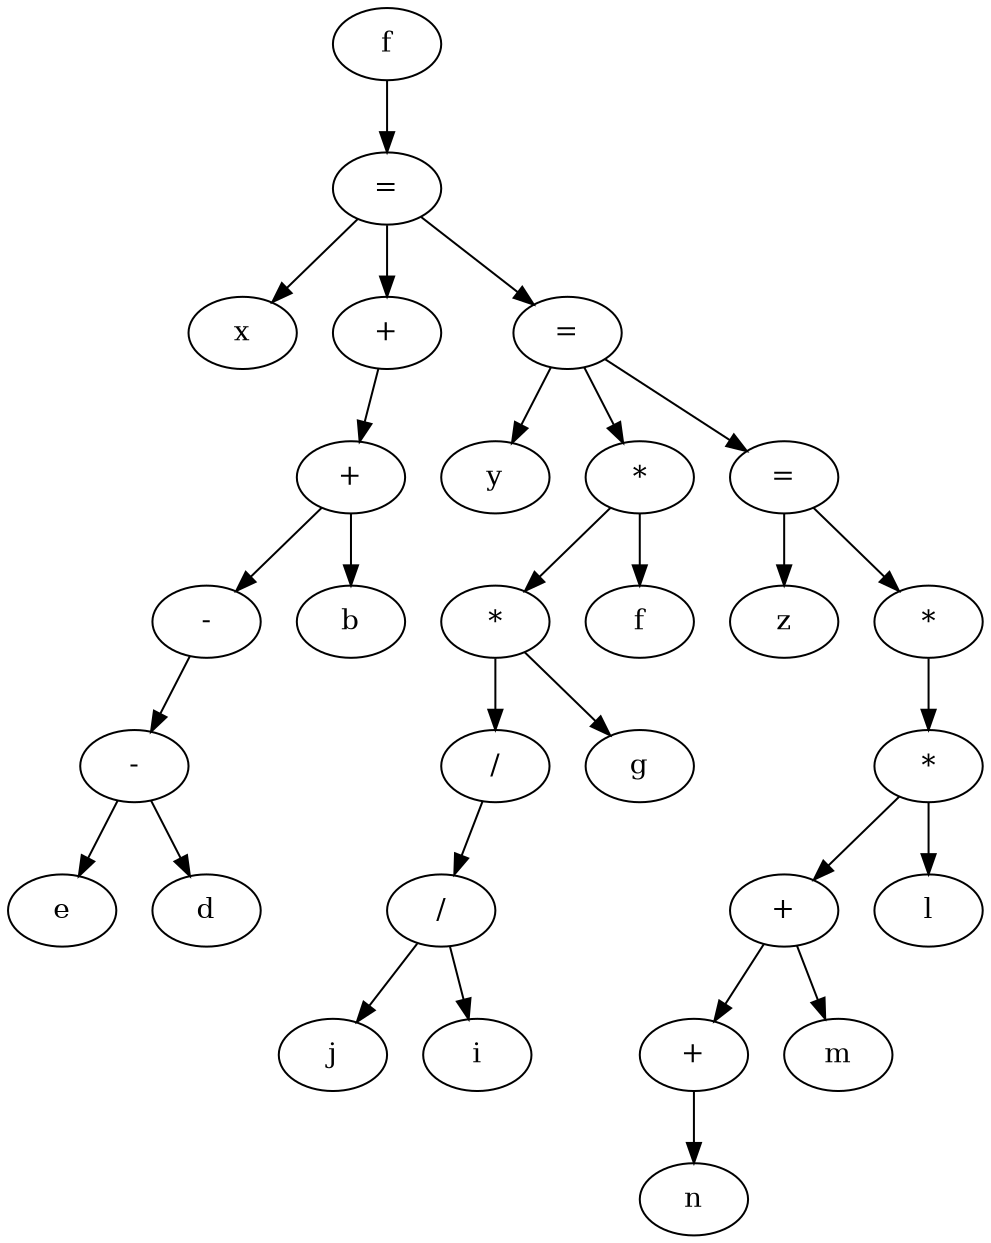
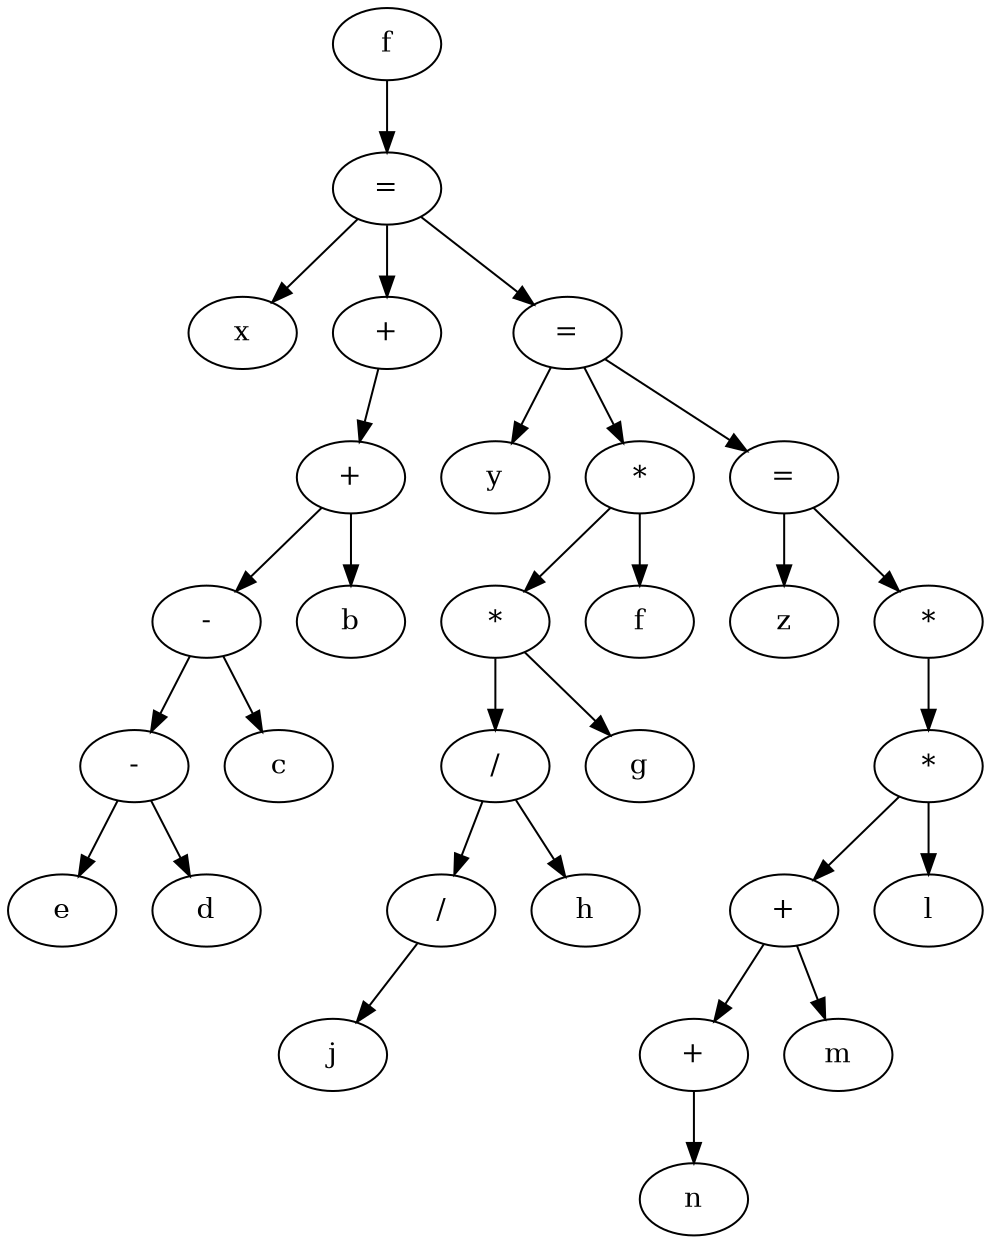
node "c": added
node "h": added
node "i": removed
